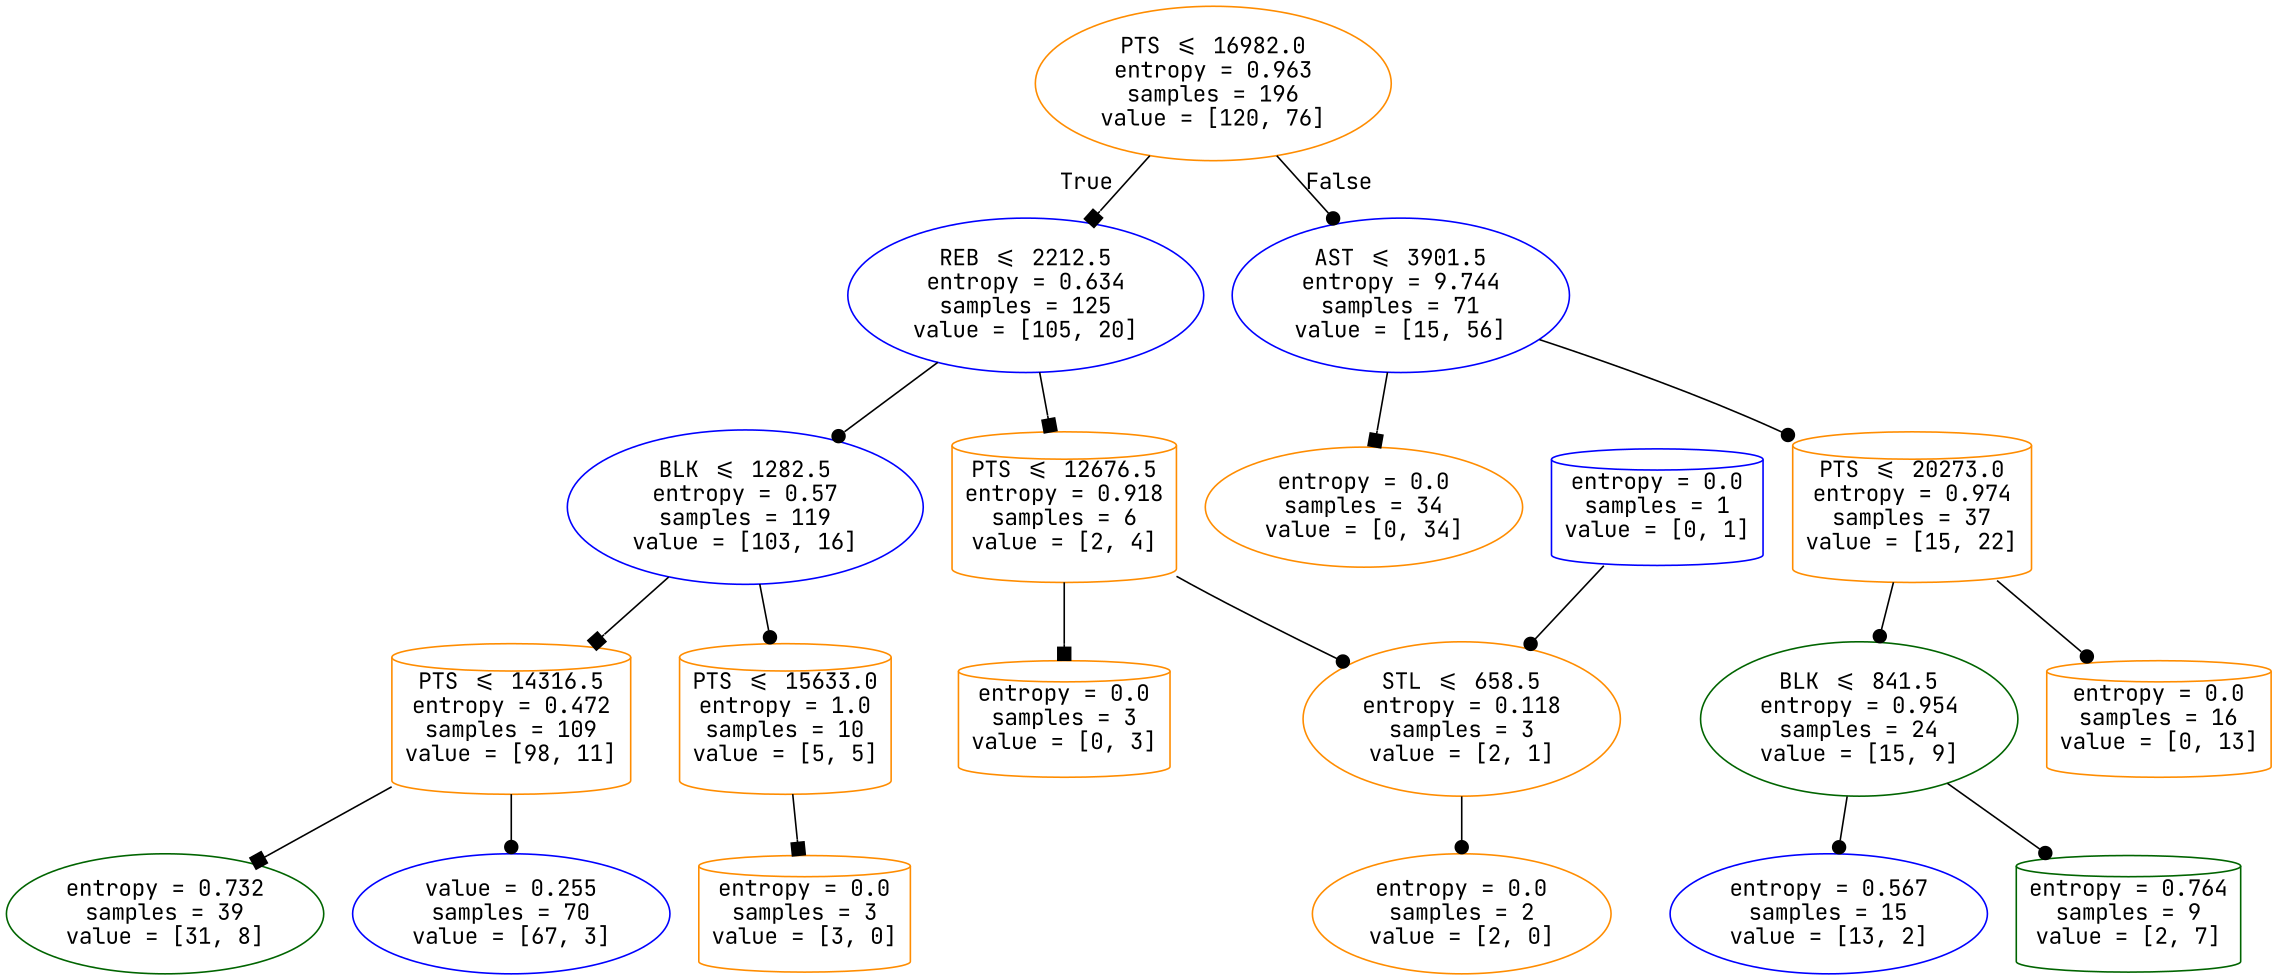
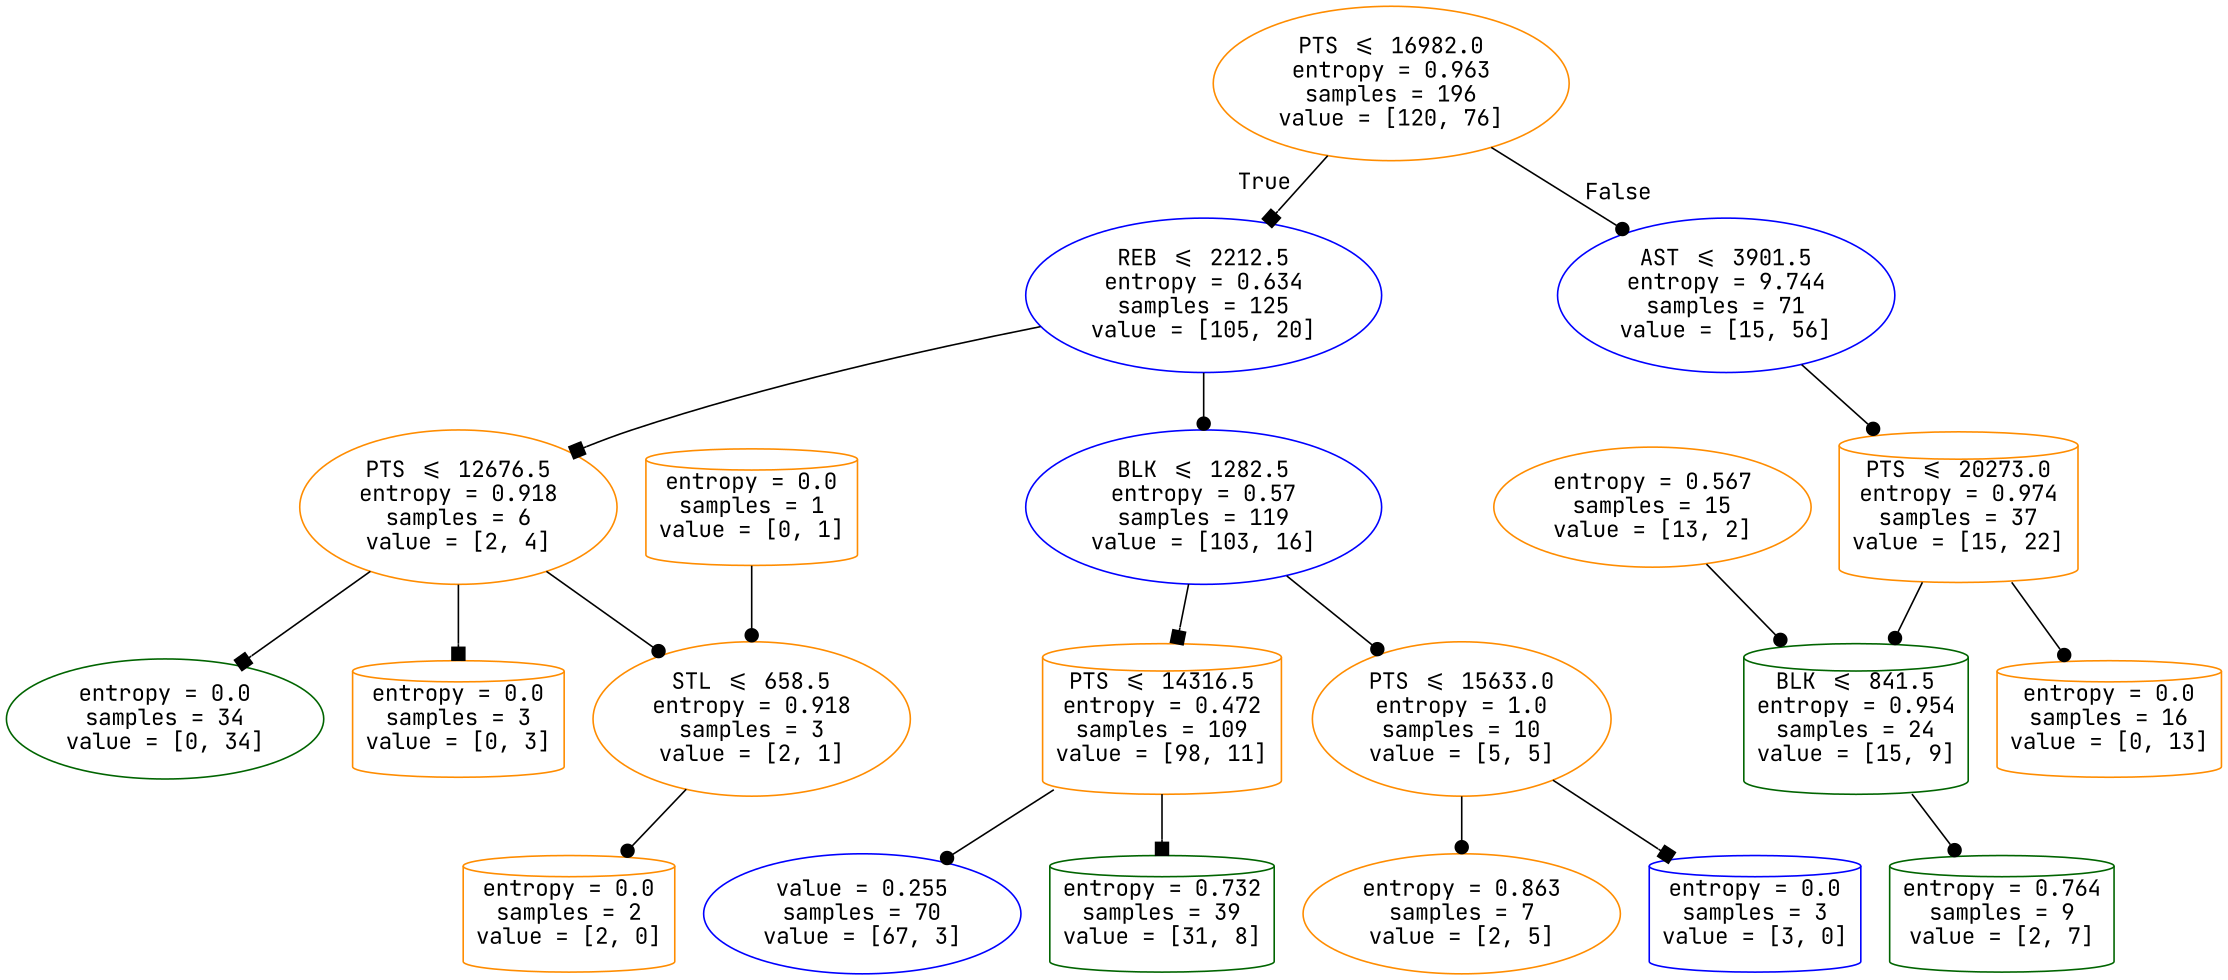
edge "AST <= 3901.5 entropy = 9.744 samples = 71 value = [15, 56]" -> "entropy = 0.0 samples = 34 value = [0, 34]": now "PTS <= 12676.5 entropy = 0.918 samples = 6 value = [2, 4]" -> "entropy = 0.0 samples = 34 value = [0, 34]"
node "PTS <= 12676.5 entropy = 0.918 samples = 6 value = [2, 4]": shape cylinder -> ellipse
node "entropy = 0.0 samples = 34 value = [0, 34]": color darkorange -> darkgreen
node "entropy = 0.0 samples = 1 value = [0, 1]": color blue -> darkorange
node "PTS <= 15633.0 entropy = 1.0 samples = 10 value = [5, 5]": shape cylinder -> ellipse
node "STL <= 658.5 entropy = 0.118 samples = 3 value = [2, 1]": label "STL <= 658.5 entropy = 0.118 samples = 3 value = [2, 1]" -> "STL <= 658.5 entropy = 0.918 samples = 3 value = [2, 1]"
node "BLK <= 841.5 entropy = 0.954 samples = 24 value = [15, 9]": shape ellipse -> cylinder
edge "BLK <= 841.5 entropy = 0.954 samples = 24 value = [15, 9]" -> "entropy = 0.567 samples = 15 value = [13, 2]": reversed
node "entropy = 0.732 samples = 39 value = [31, 8]": shape ellipse -> cylinder
node "entropy = 0.0 samples = 3 value = [3, 0]": color darkorange -> blue
node "entropy = 0.863 samples = 7 value = [2, 5]": added
node "entropy = 0.0 samples = 2 value = [2, 0]": shape ellipse -> cylinder
node "entropy = 0.567 samples = 15 value = [13, 2]": color blue -> darkorange
